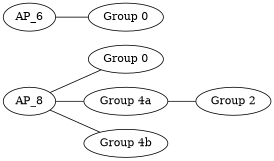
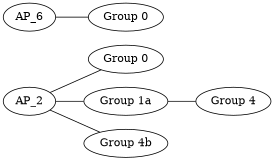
node "AP_8": label "AP_8" -> "AP_2"
node "Group 4a": label "Group 4a" -> "Group 1a"
node "Group 2": label "Group 2" -> "Group 4"
